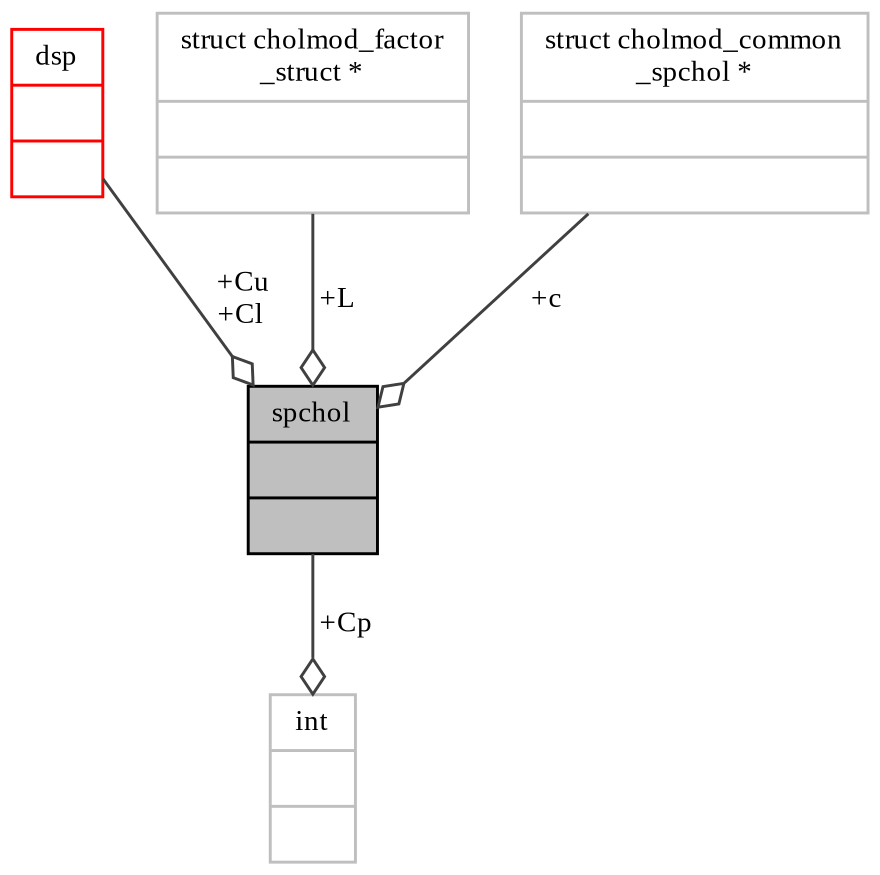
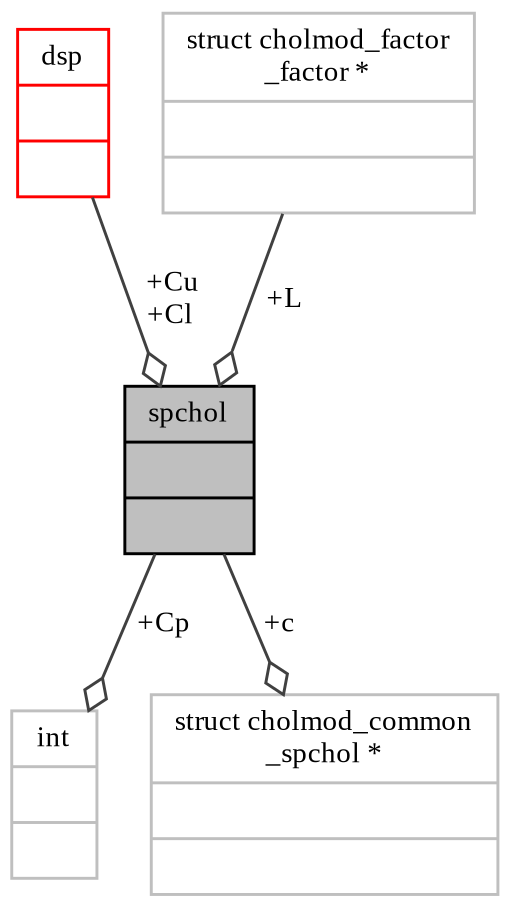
node "struct cholmod_factor": text "_struct *" -> "_factor *"
edge "struct cholmod_common" -> "spchol": reversed
